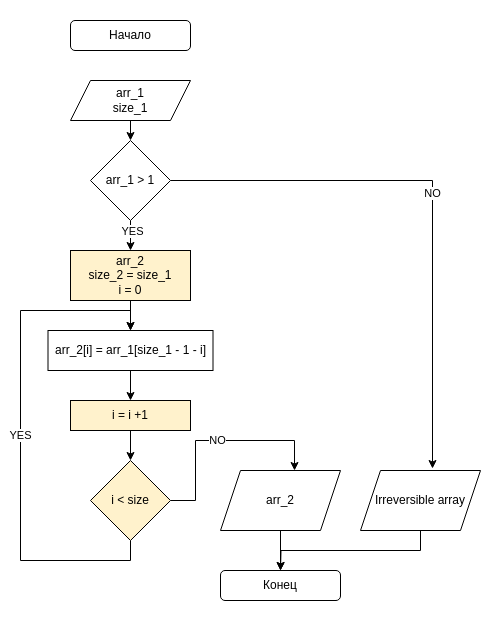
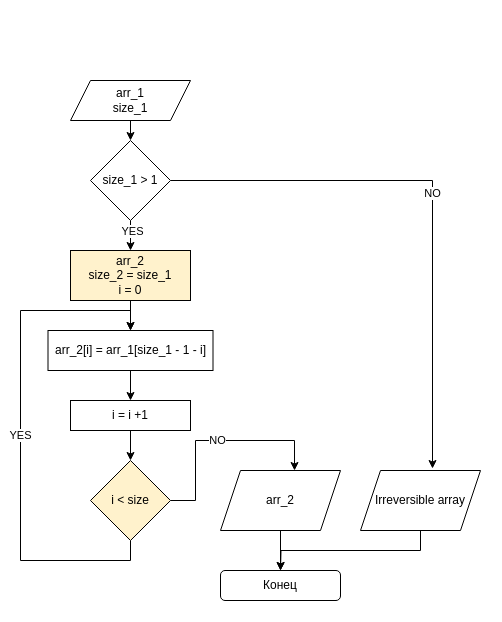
node "Начало": removed
node "arr_1 > 1": label "arr_1 > 1" -> "size_1 > 1"
node "i = i +1": fillcolor #fff2cc -> #ffffff
